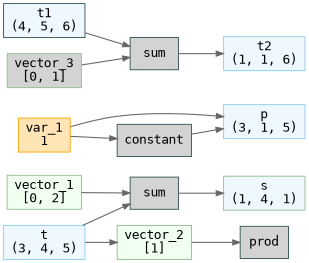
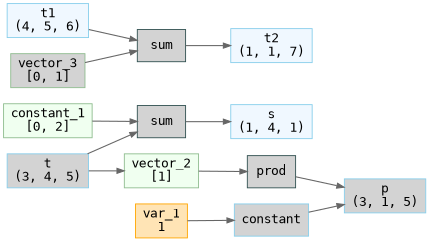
node "t1 (4, 5, 6)": color darkslategray -> skyblue
node "t2 (1, 1, 6)": label "t2 (1, 1, 6)" -> "t2 (1, 1, 7)"
edge "var_1 1" -> "p (3, 1, 5)": now "prod" -> "p (3, 1, 5)"
node "p (3, 1, 5)": fillcolor aliceblue -> lightgray
node "constant": color darkslategray -> skyblue
node "vector_1 [0, 2]": label "vector_1 [0, 2]" -> "constant_1 [0, 2]"
node "s (1, 4, 1)": color darkseagreen -> skyblue
node "t (3, 4, 5)": fillcolor aliceblue -> lightgray
